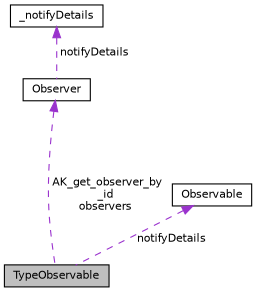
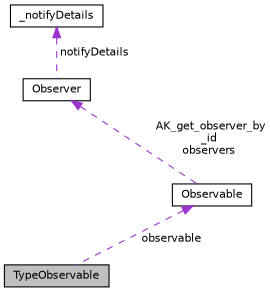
edge "TypeObservable" -> "Observer": now "Observable" -> "Observer"
edge "TypeObservable" -> "Observable": label " notifyDetails" -> " observable"
